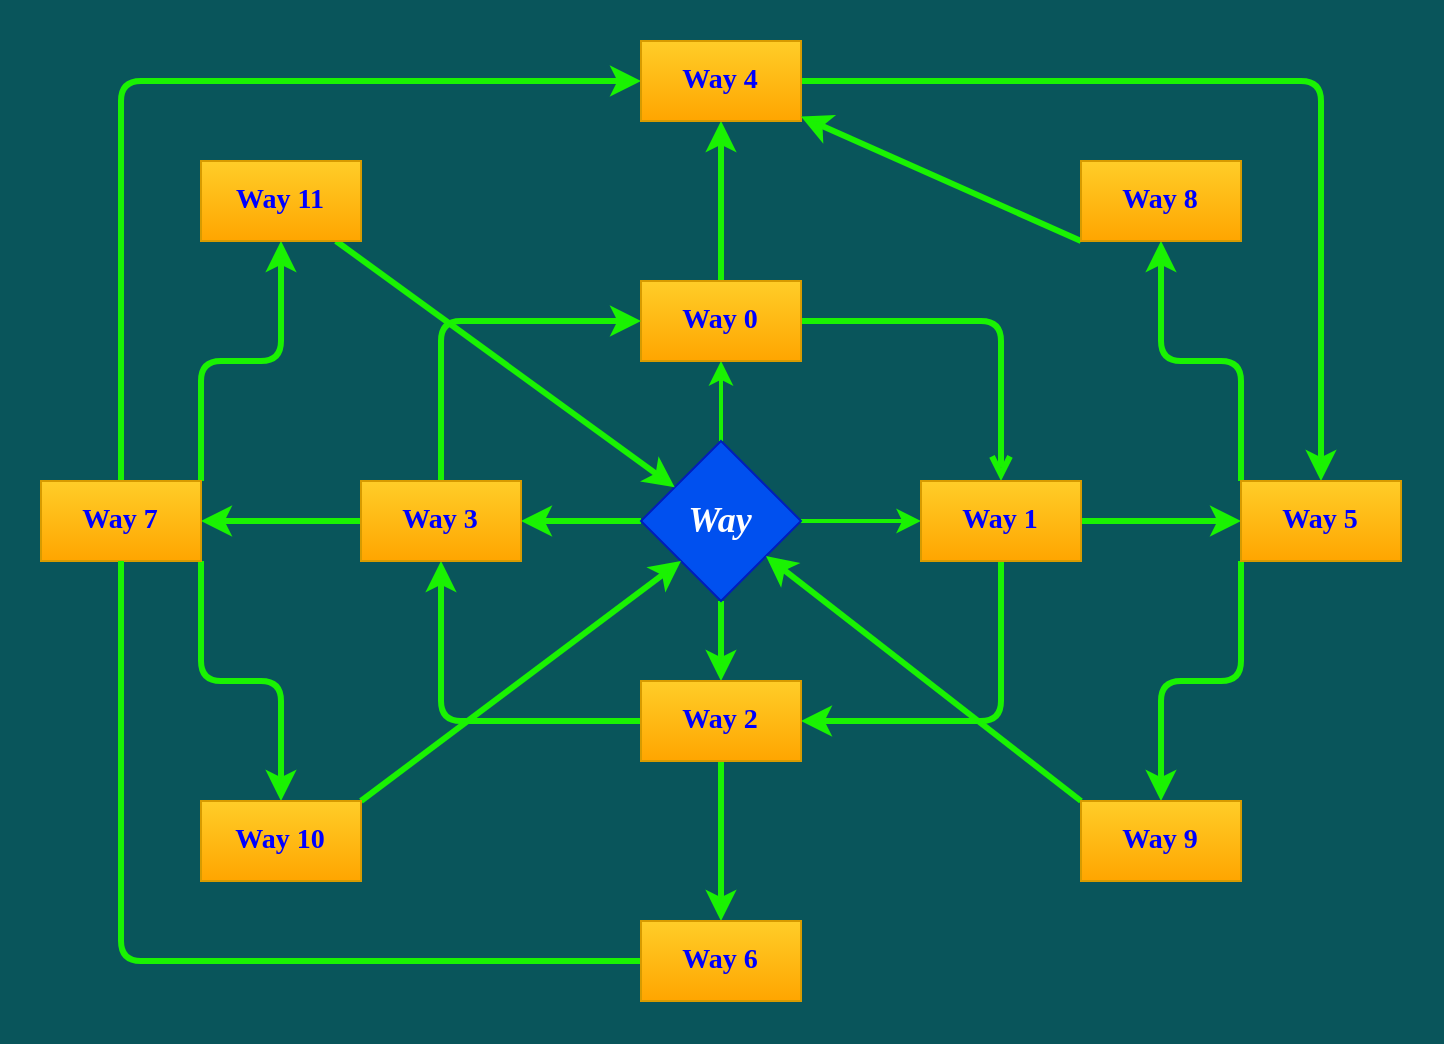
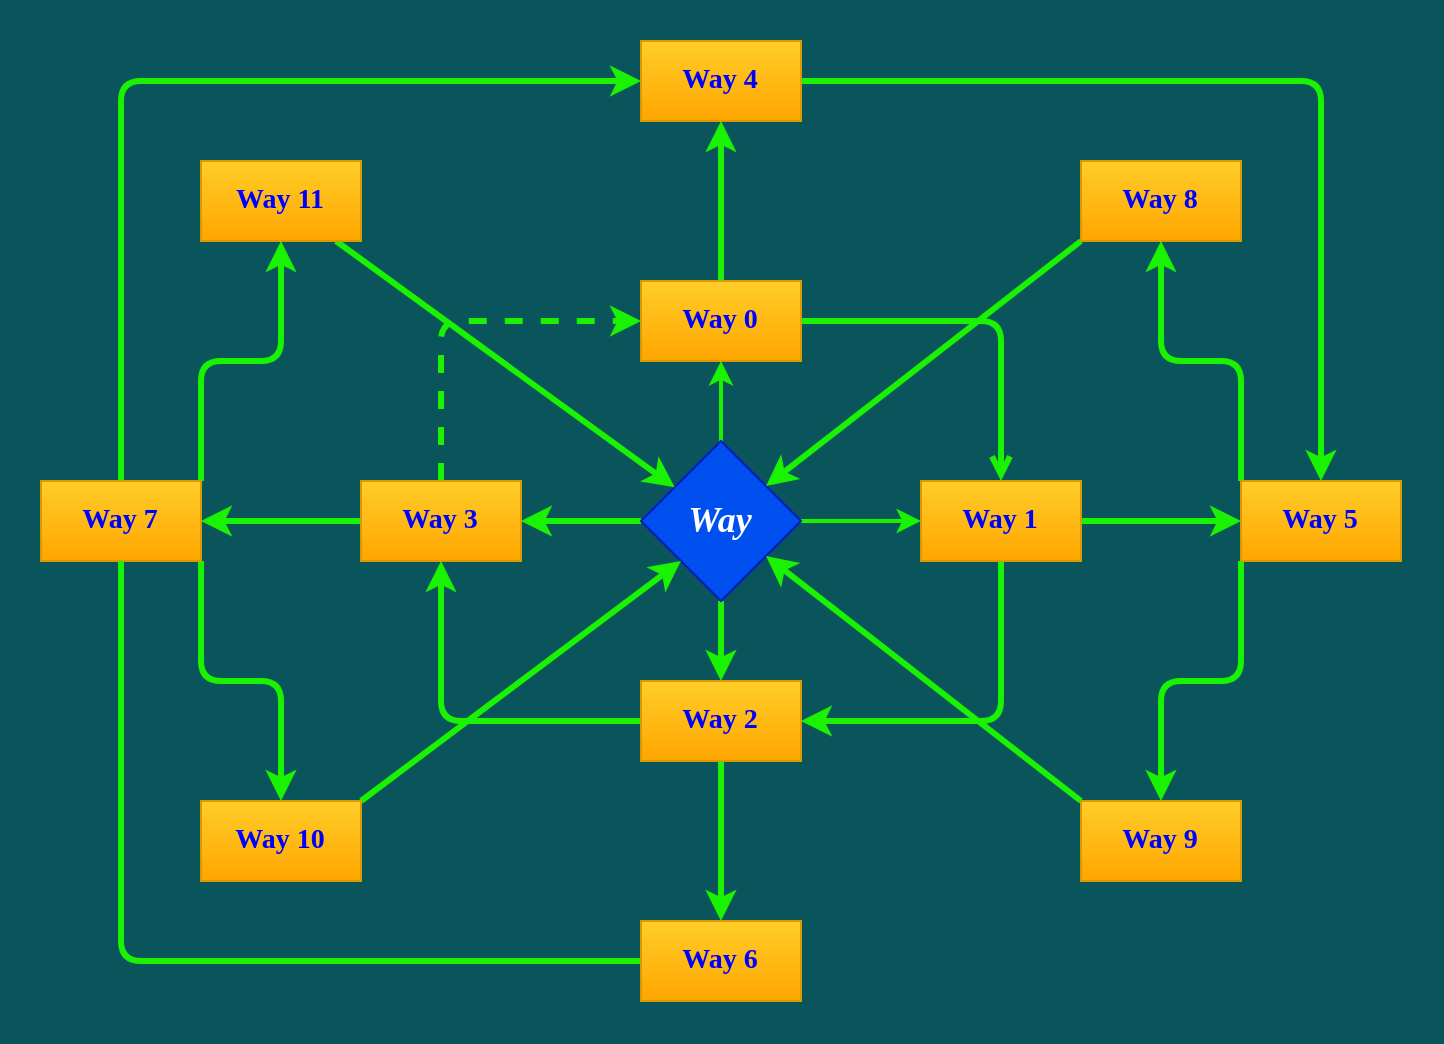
edge "Way 8" -> "Way 4": now "Way 8" -> "Way"
edge "Way 3" -> "Way 0": style solid -> dashed
